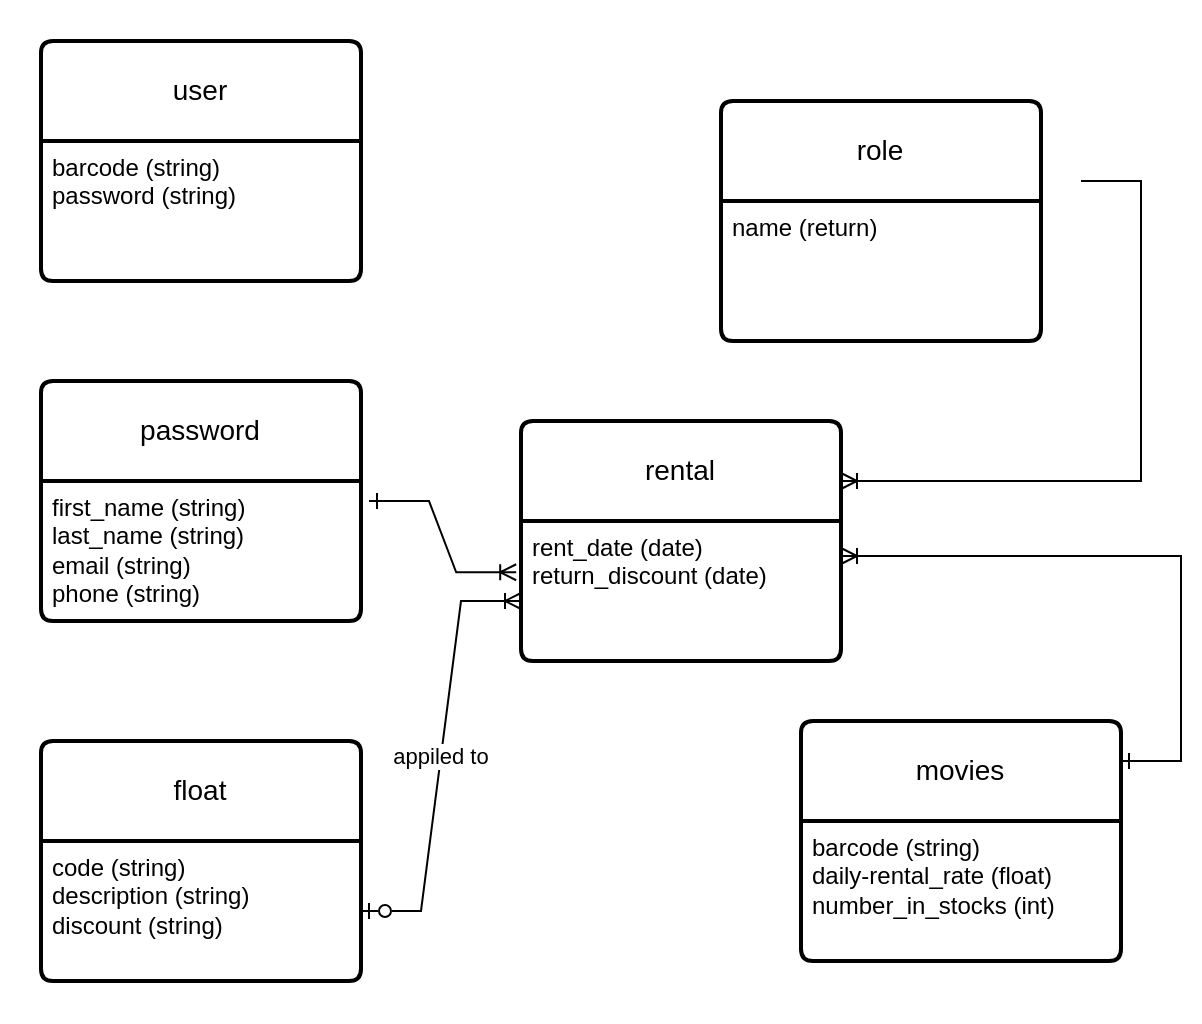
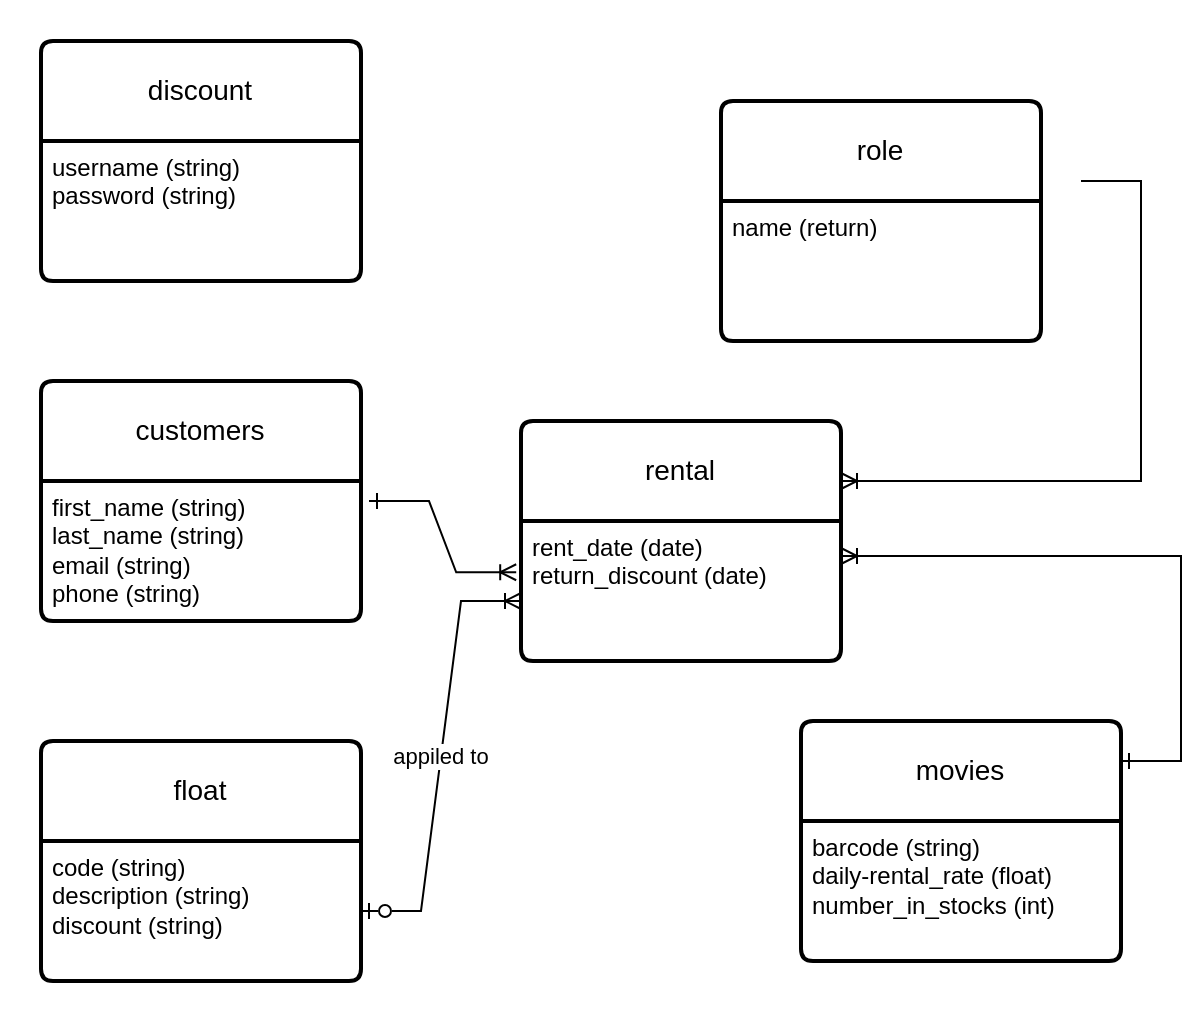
node "user": label "user" -> "discount"
node "barcode (string) password (string)": label "barcode (string) password (string)" -> "username (string) password (string)"
node "password": label "password" -> "customers"
